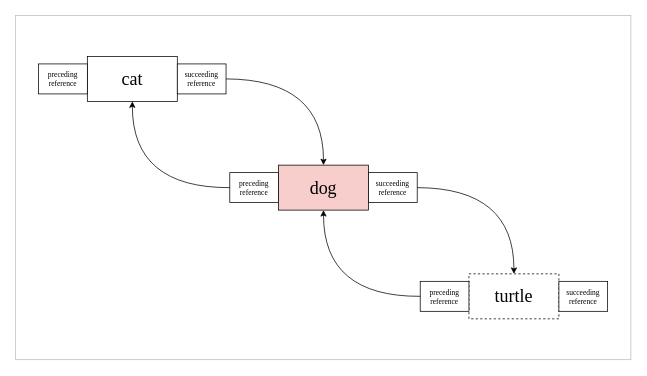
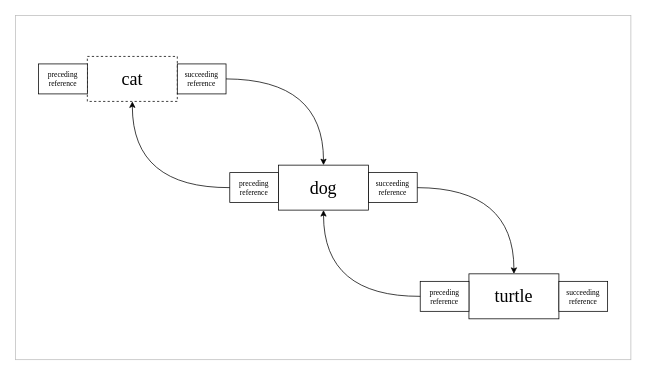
node "cat": style solid -> dashed
node "dog": fillcolor #f8cecc -> #ffffff
node "turtle": style dashed -> solid
